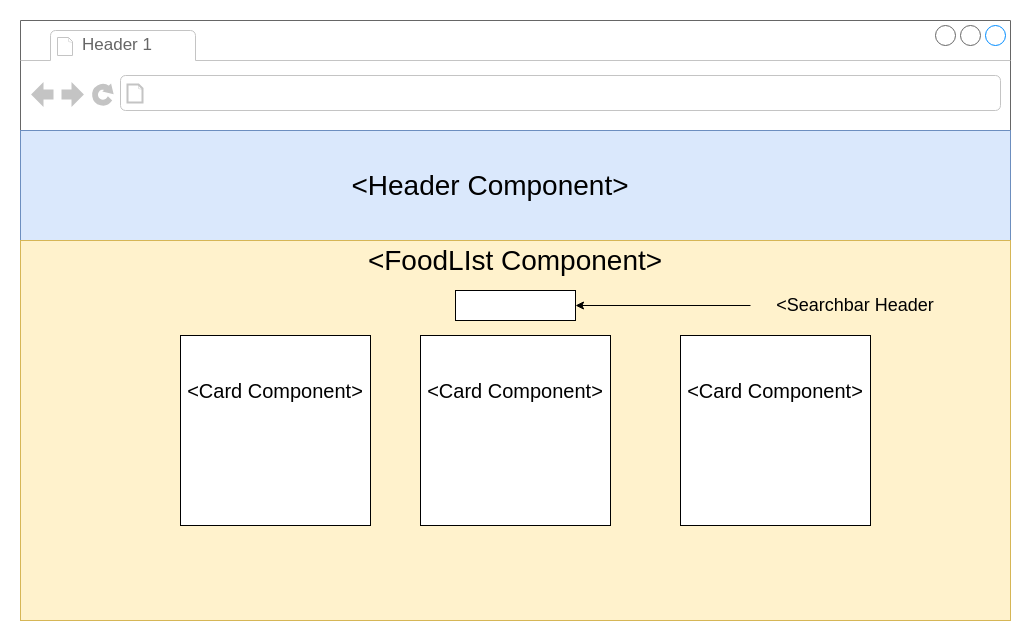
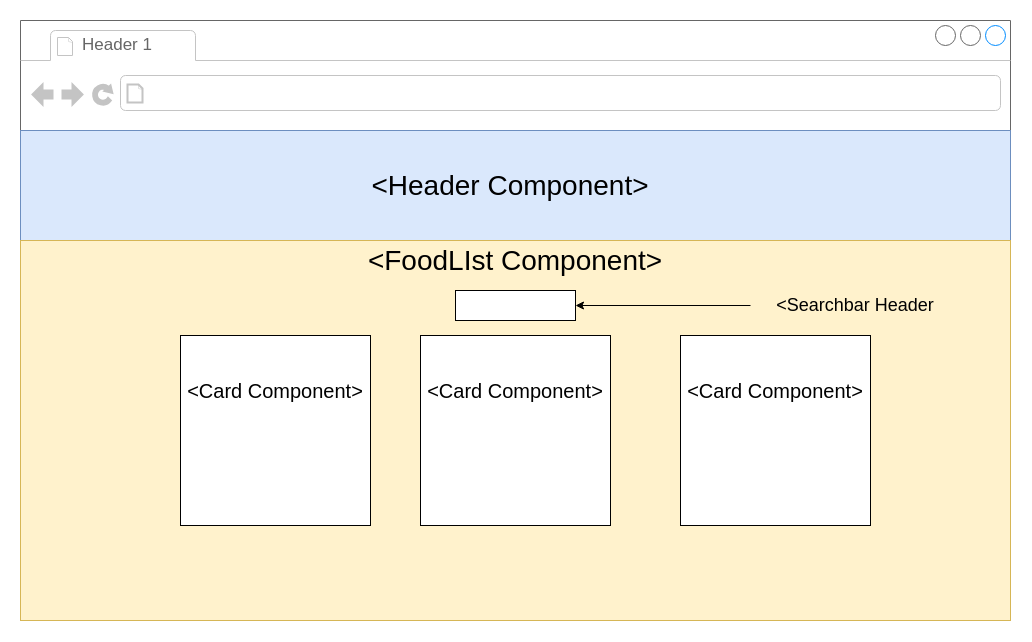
node "<Header Component>": moved (491, 186) -> (511, 186)
